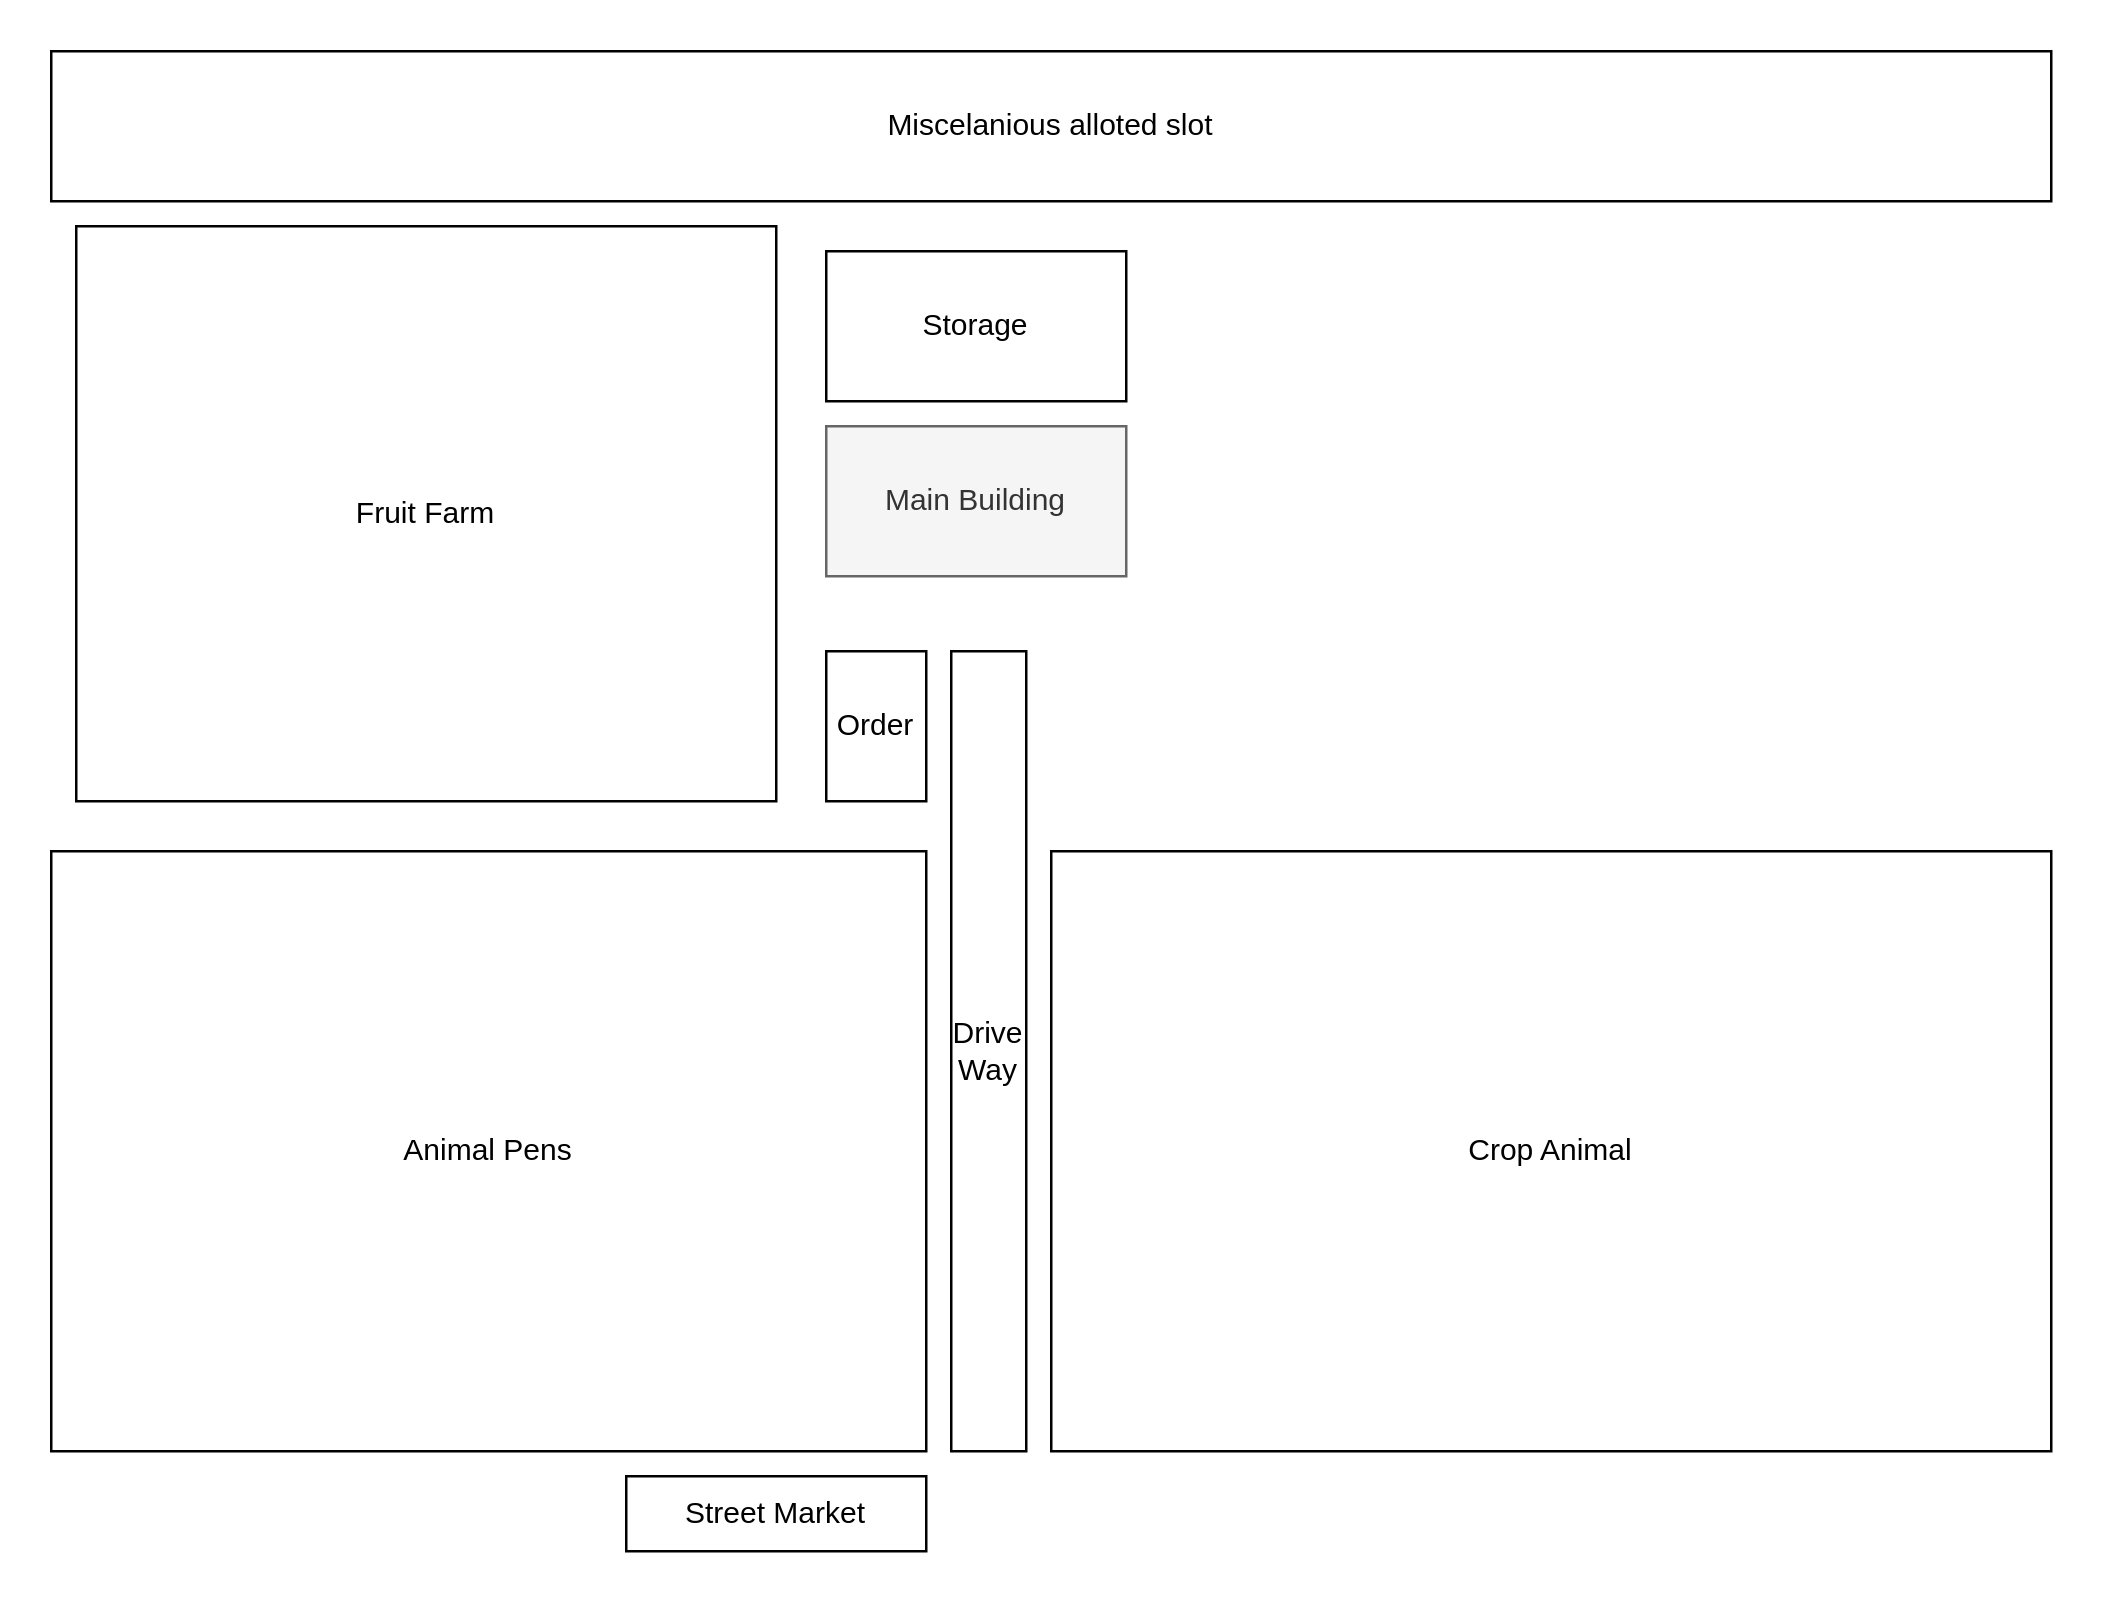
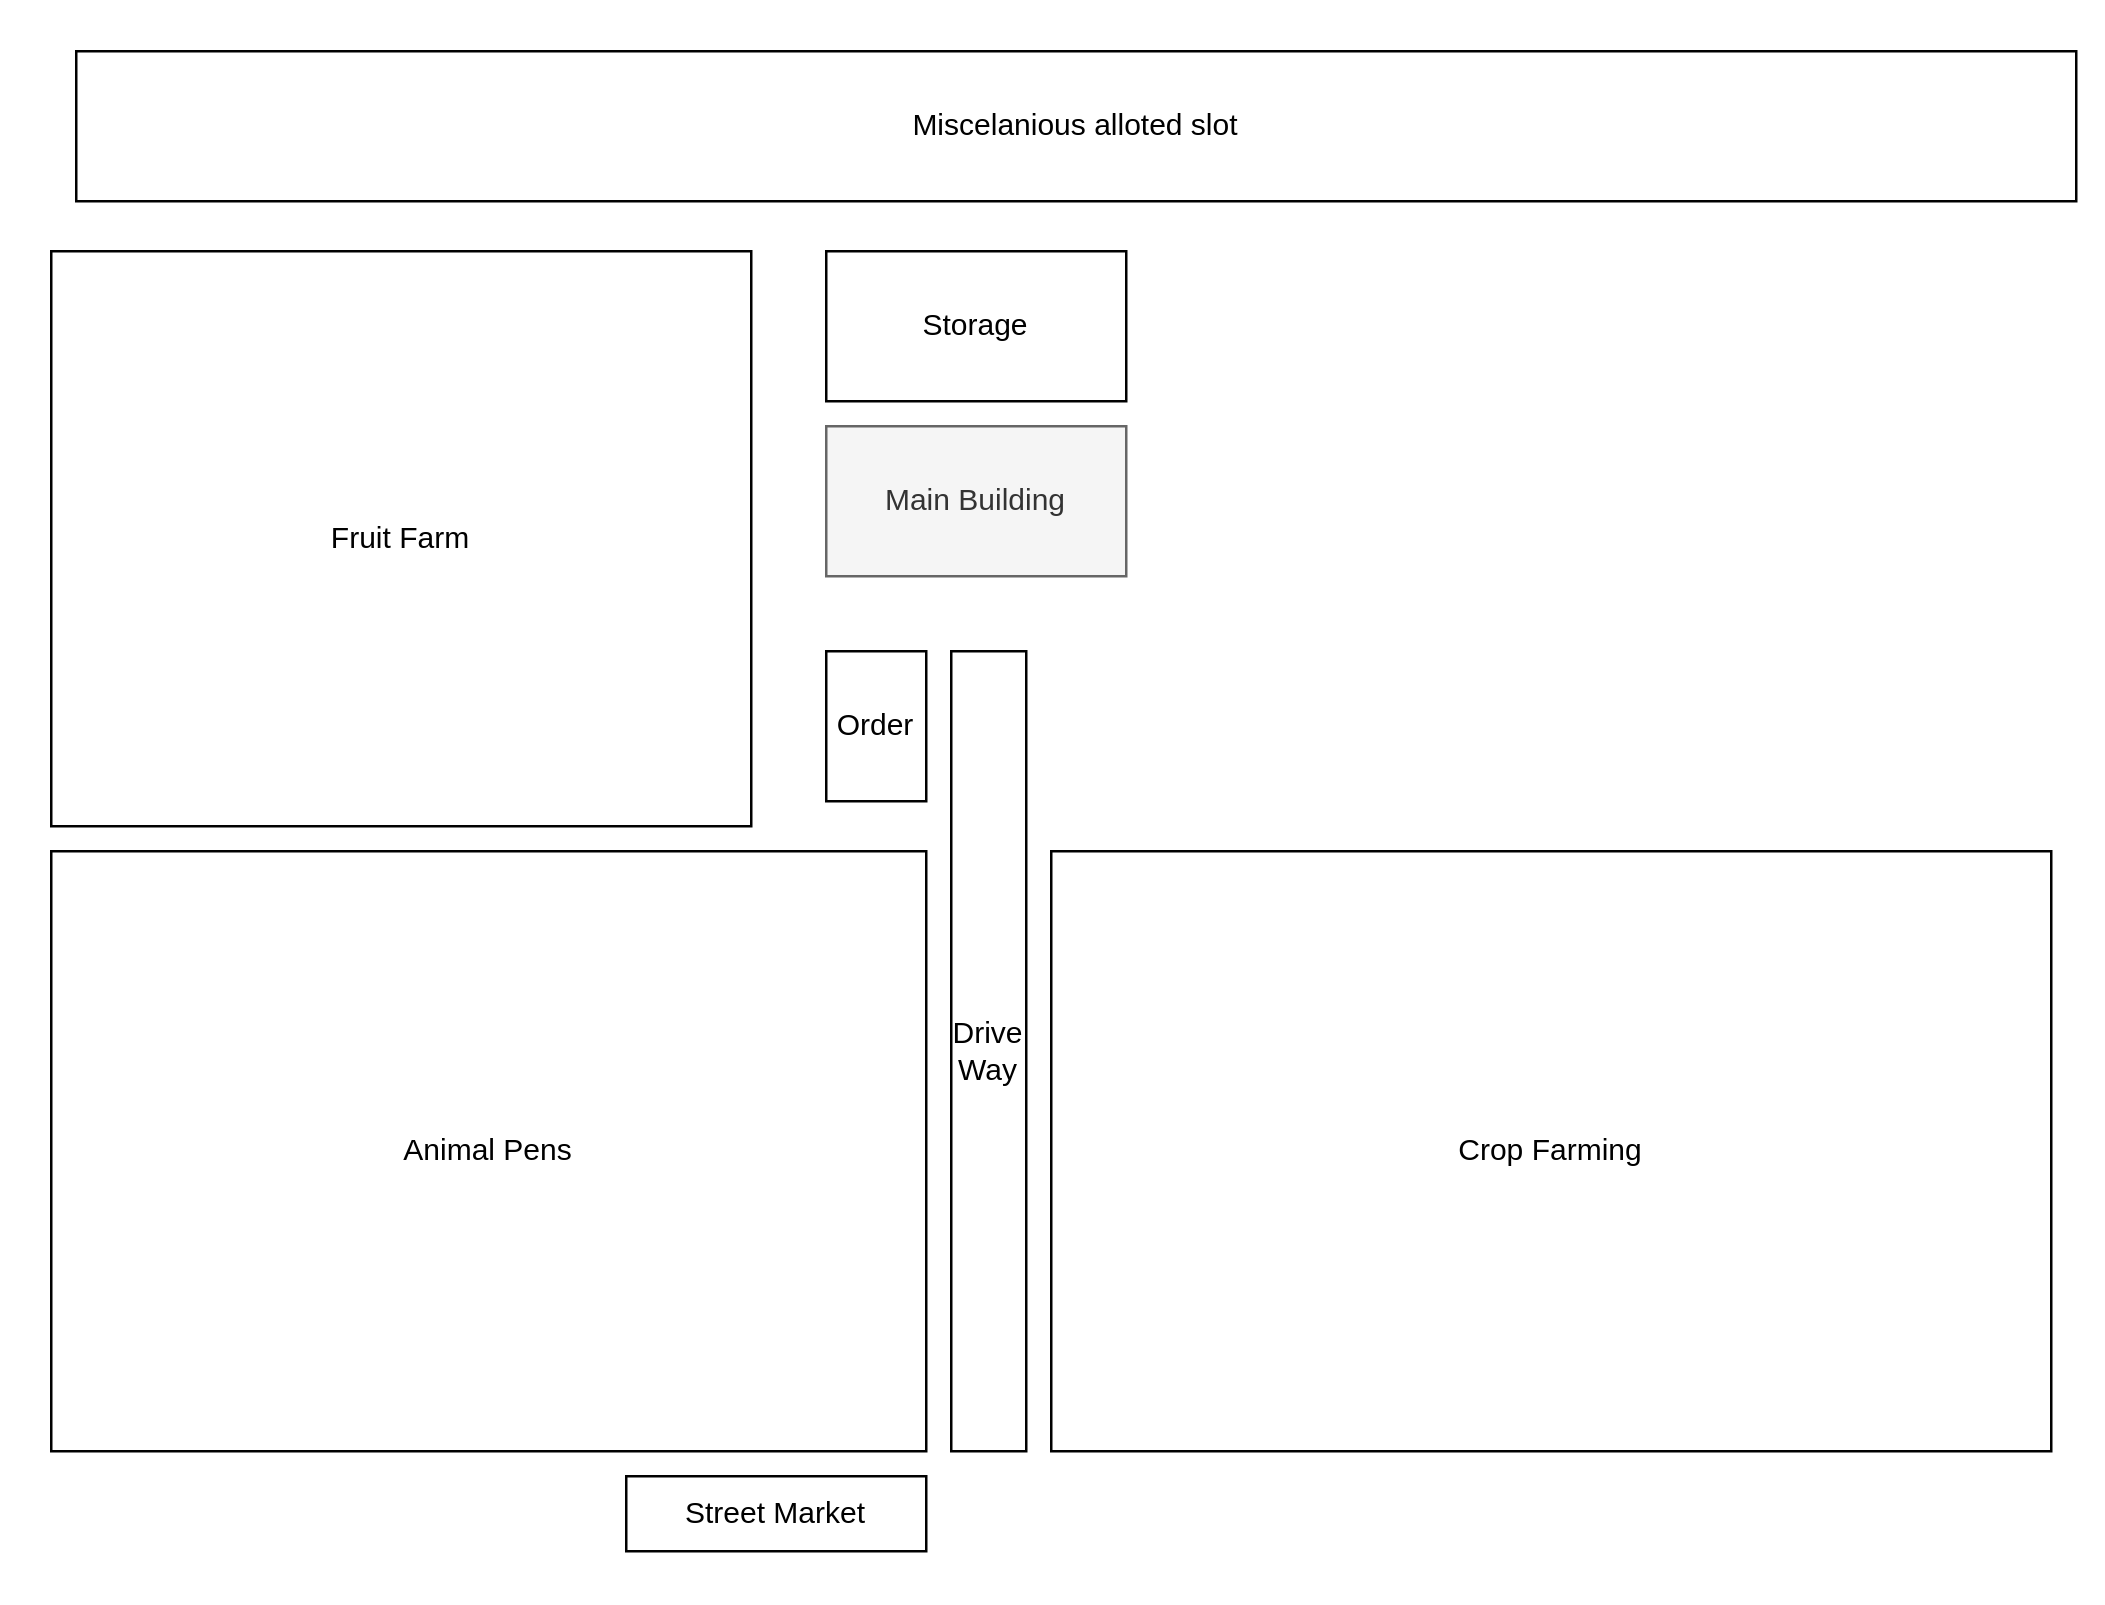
node "Miscelanious alloted slot": moved (1051, 126) -> (1076, 126)
node "Fruit Farm": moved (426, 514) -> (401, 539)
node "Crop Animal": label "Crop Animal" -> "Crop Farming"
